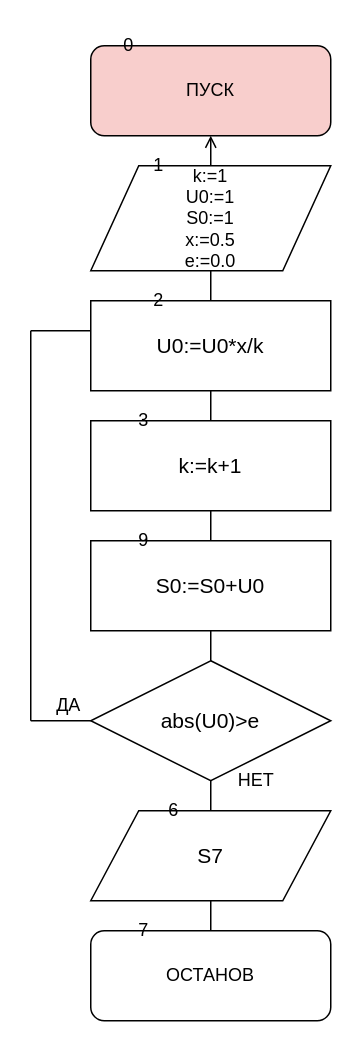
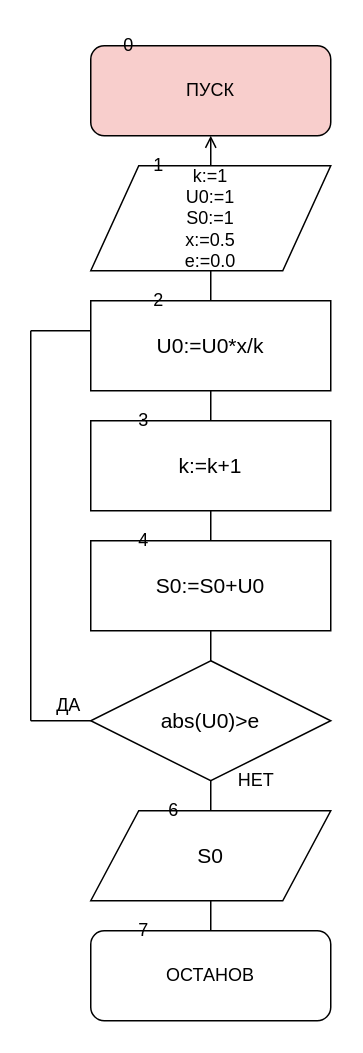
node "9": label "9" -> "4"
node "S7": label "S7" -> "S0"
